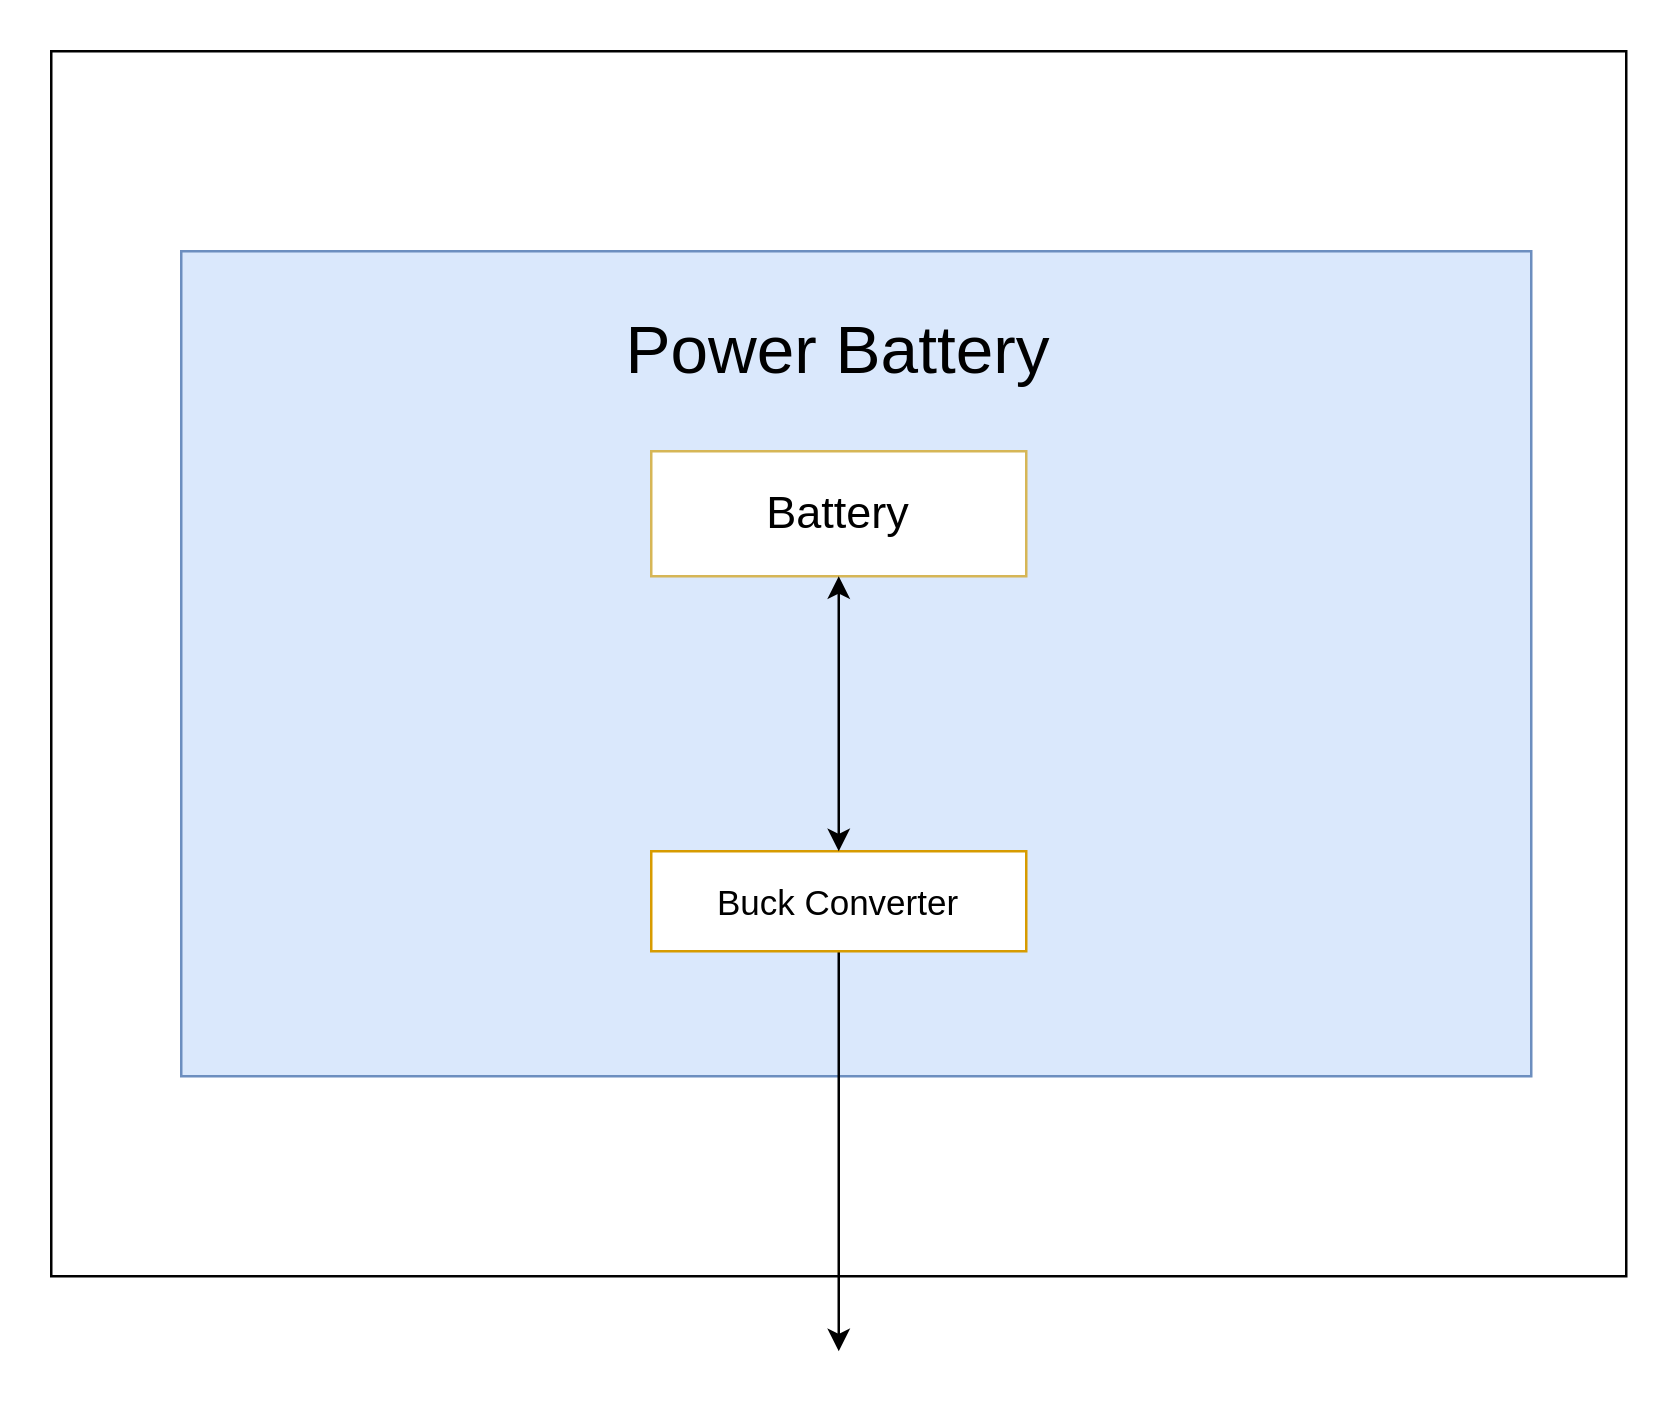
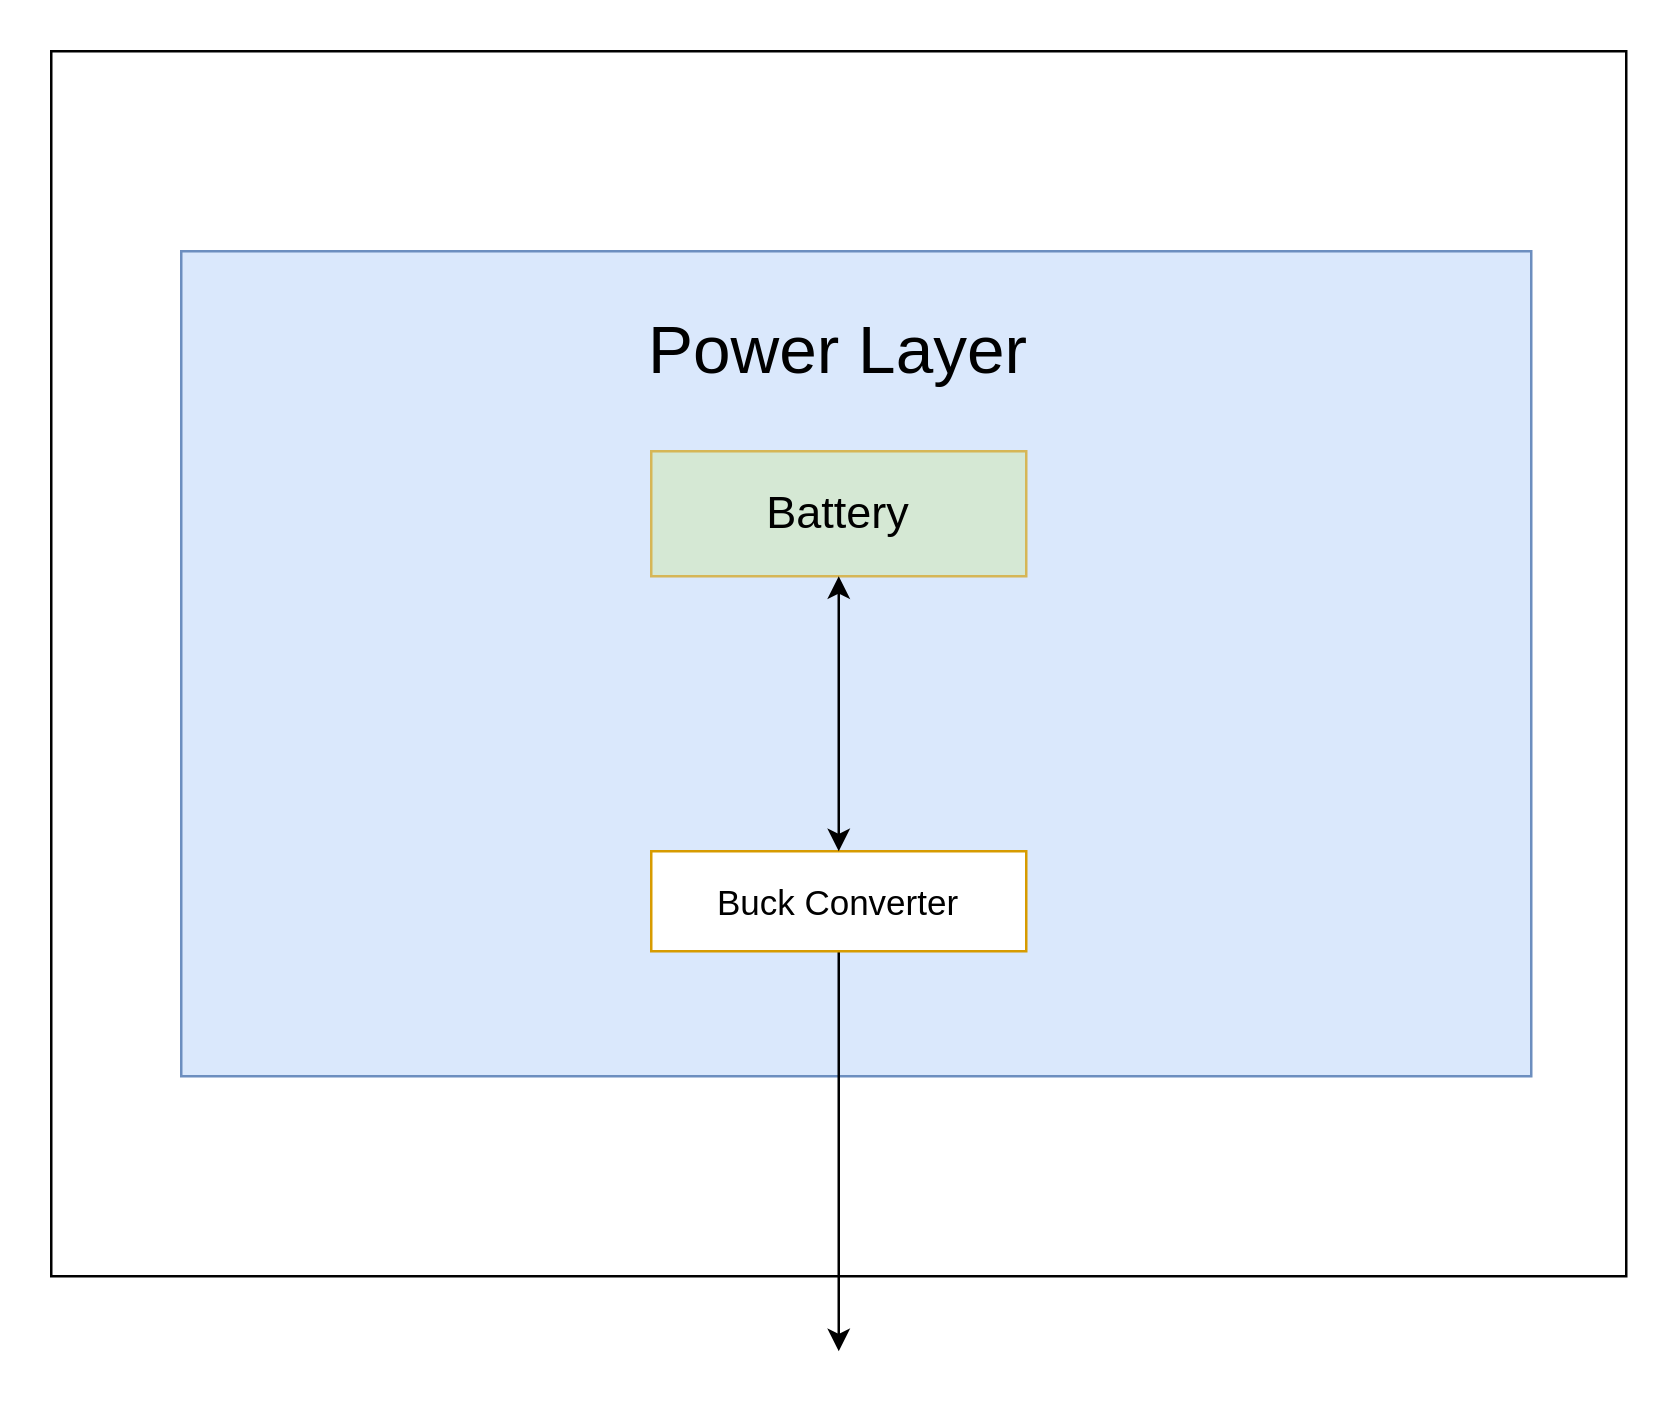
node "Power Battery": label "Power Battery" -> "Power Layer"
node "Battery": fillcolor #ffffff -> #d5e8d4
